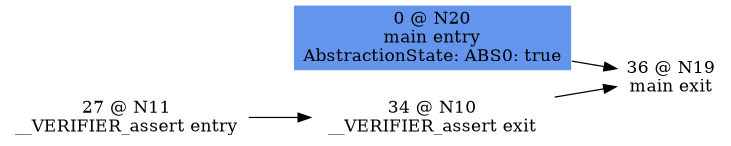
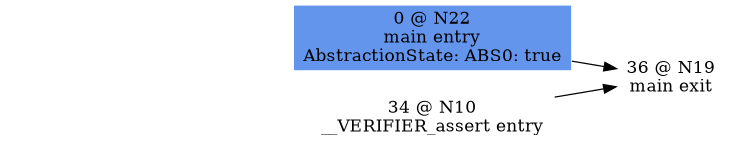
node "0 @ N20 main entry AbstractionState: ABS0: true": label "0 @ N20 main entry AbstractionState: ABS0: true" -> "0 @ N22 main entry AbstractionState: ABS0: true"
node "27 @ N11 __VERIFIER_assert entry": removed
node "34 @ N10 __VERIFIER_assert exit": label "34 @ N10 __VERIFIER_assert exit" -> "34 @ N10 __VERIFIER_assert entry"
